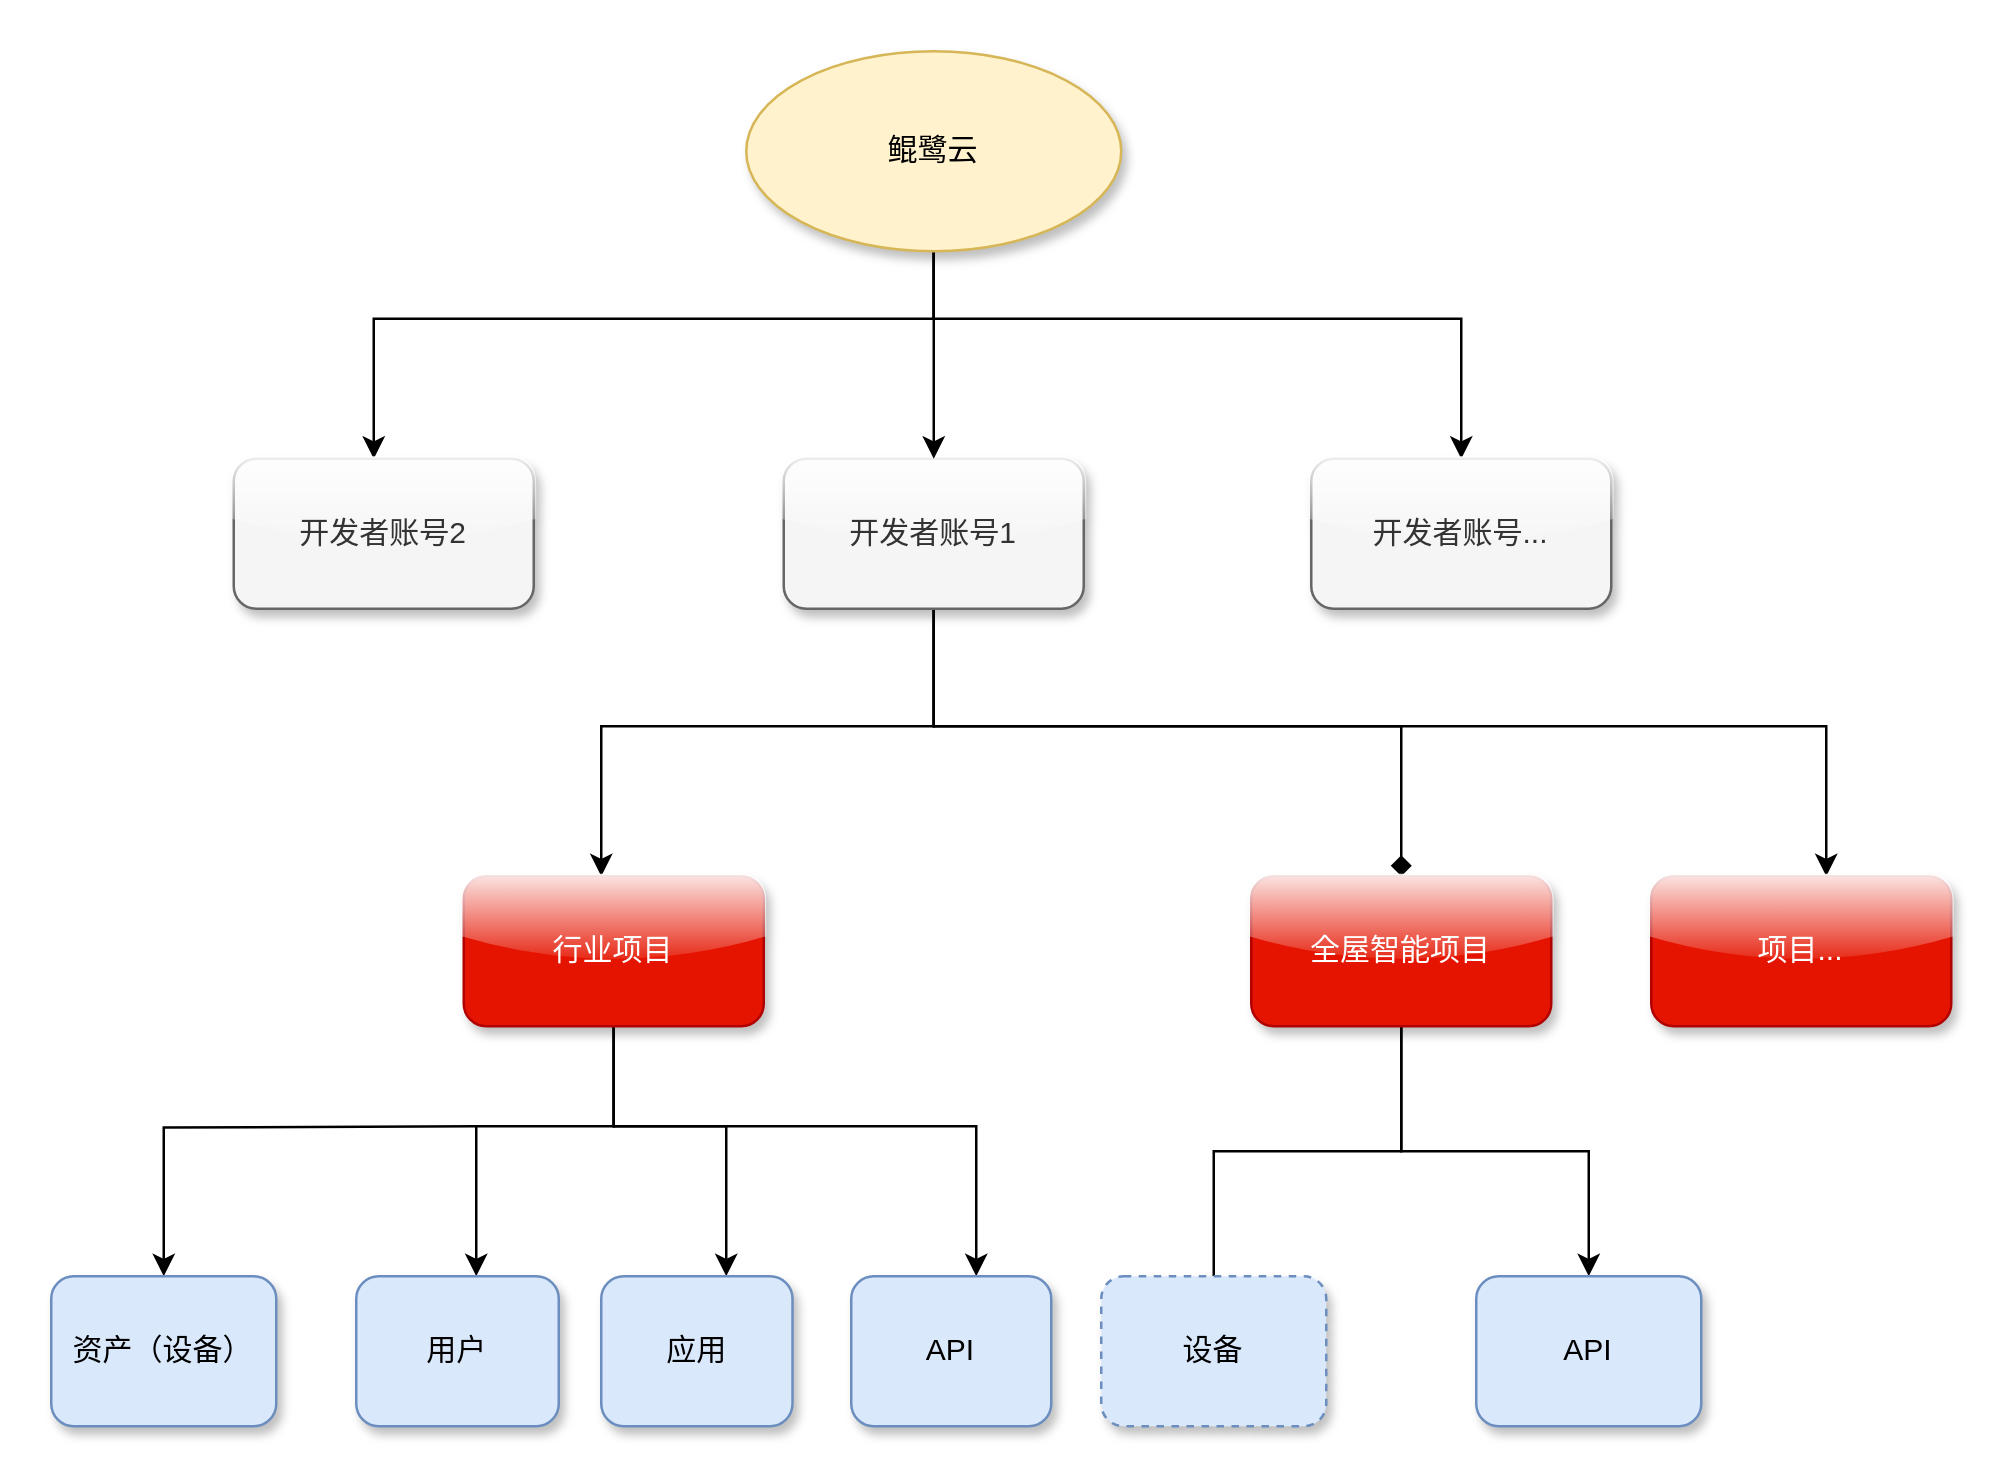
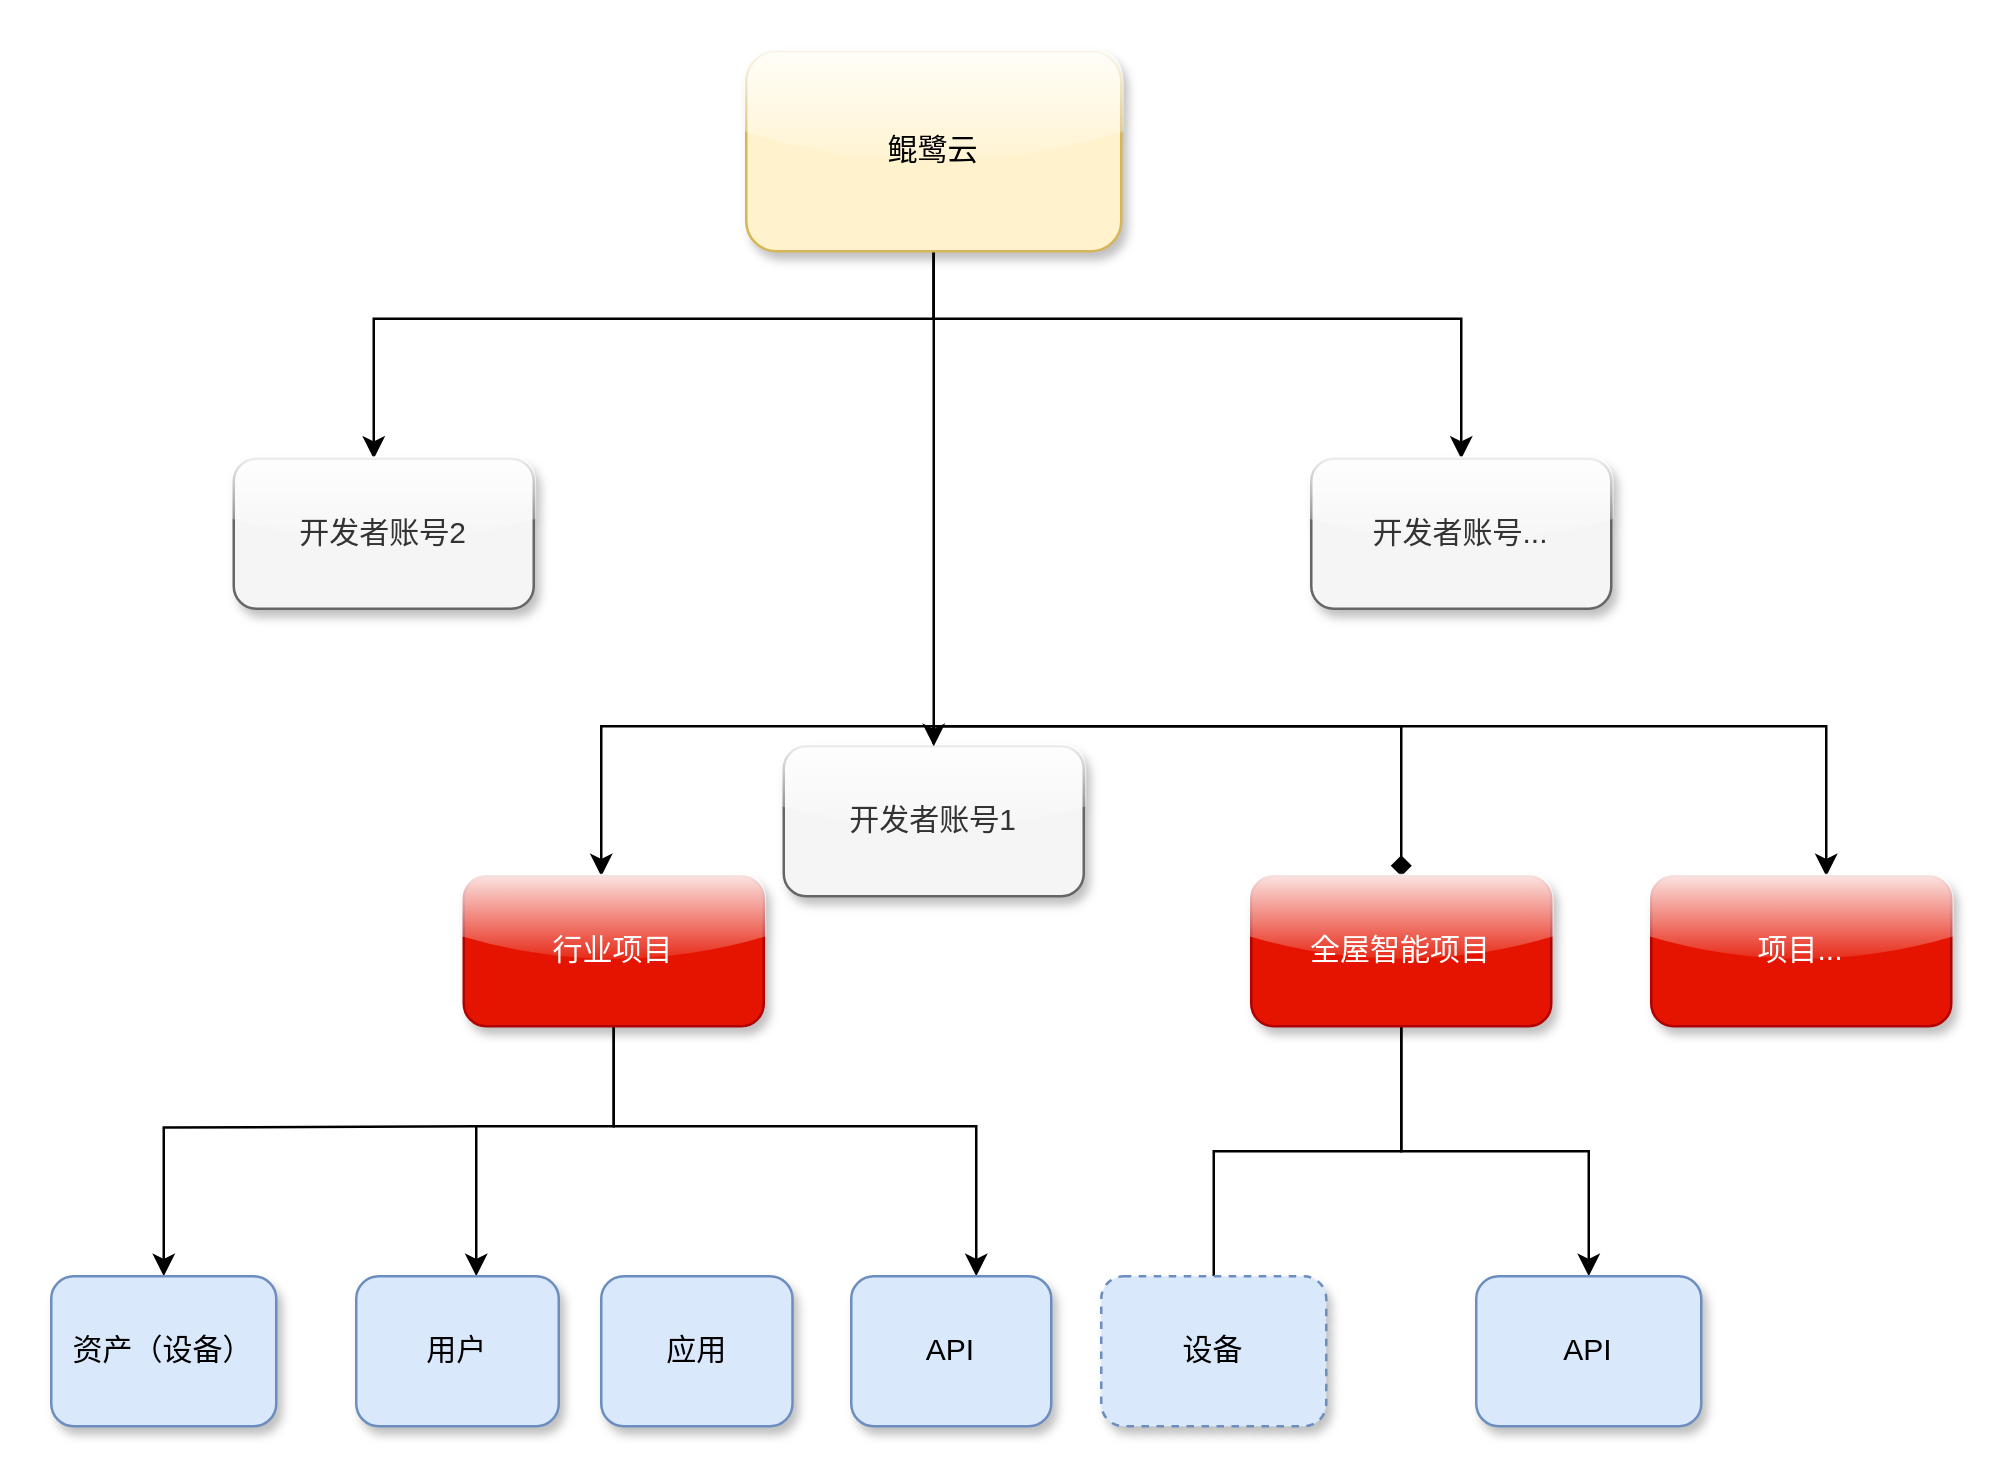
node "鲲鹭云": shape ellipse -> rounded rectangle
node "开发者账号1": moved (934, 534) -> (934, 821)
edge "行业项目" -> "应用": removed
